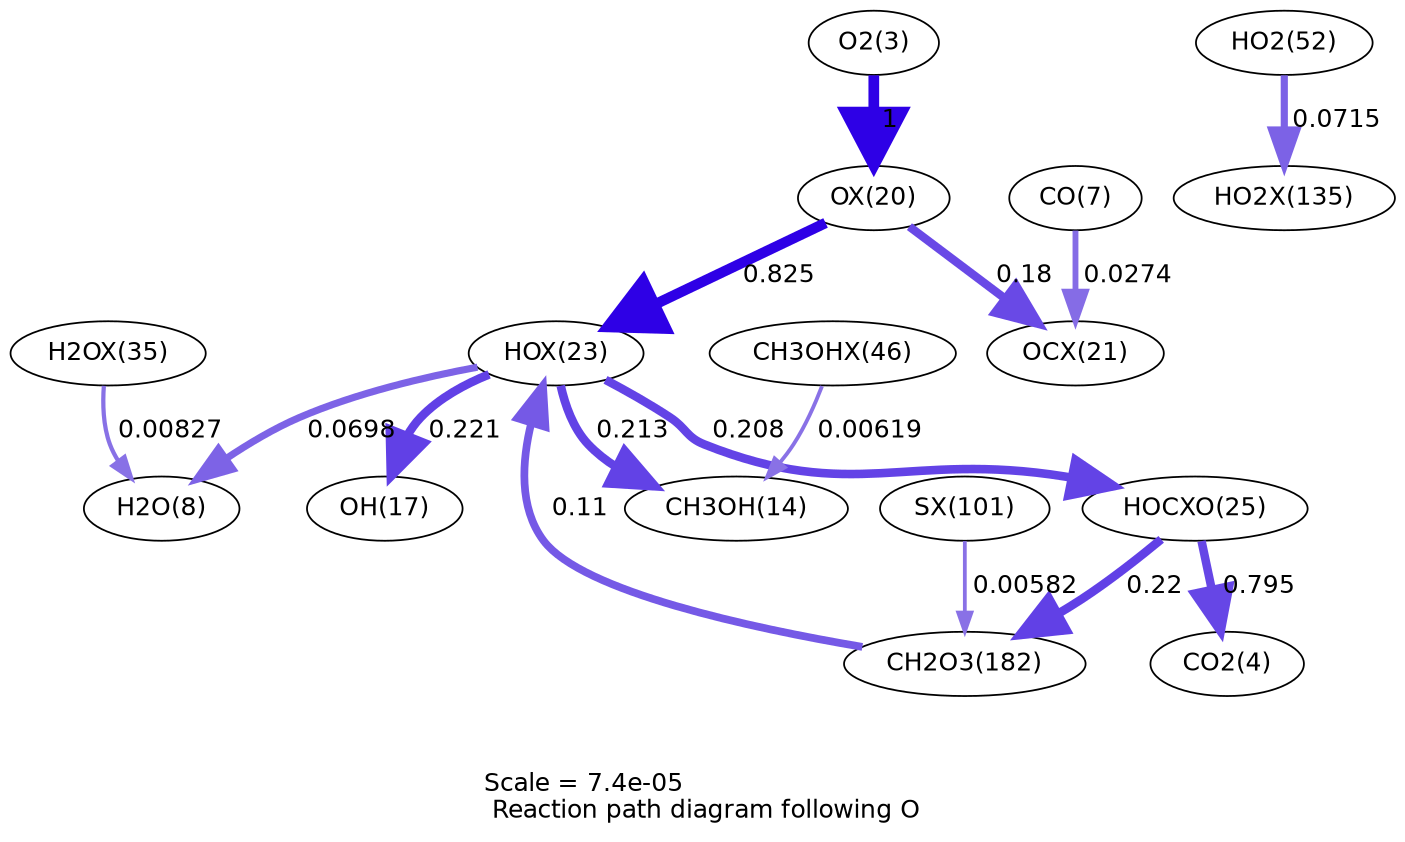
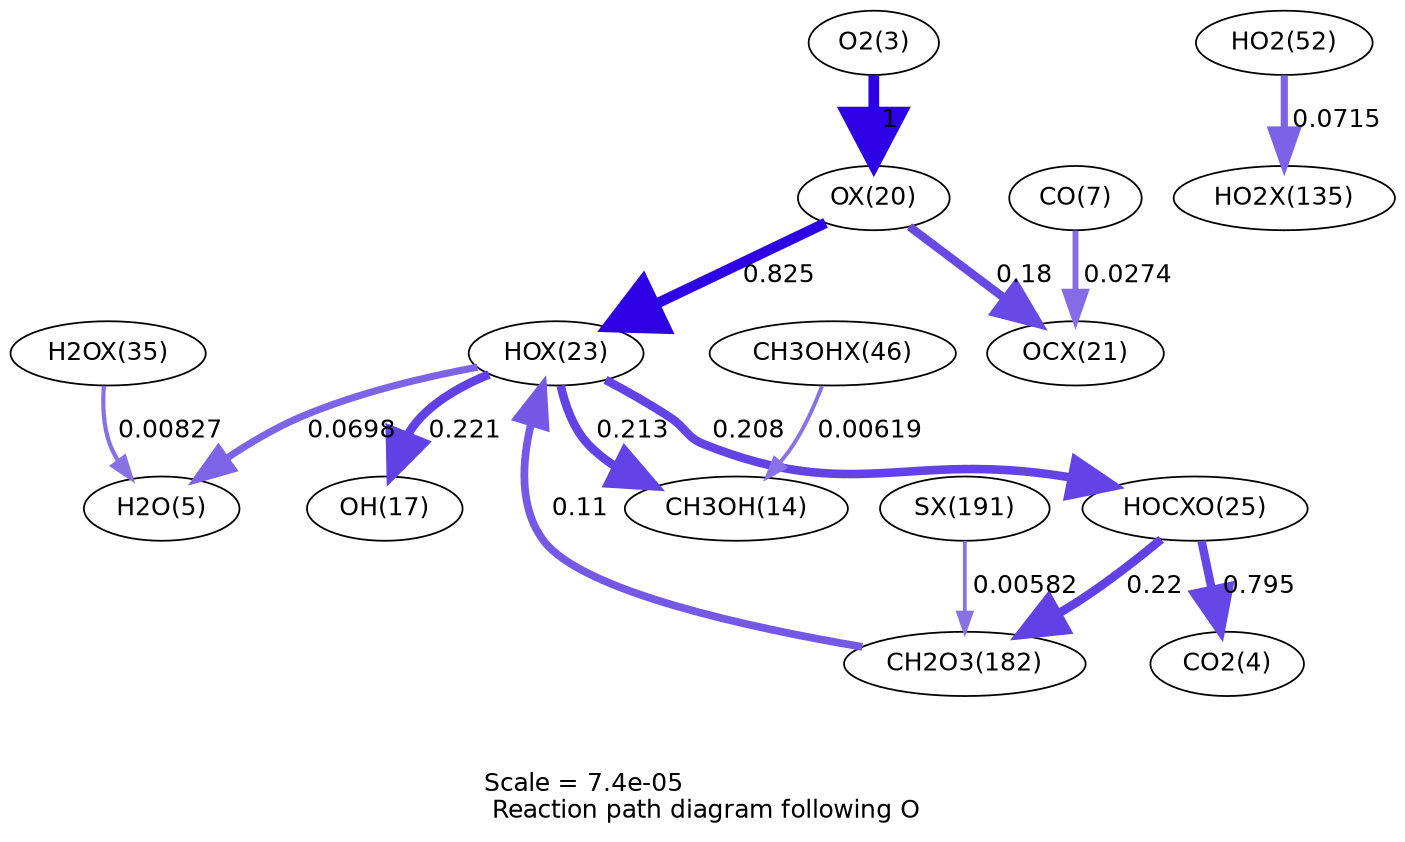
node "H2O(8)": label "H2O(8)" -> "H2O(5)"
node "SX(101)": label "SX(101)" -> "SX(191)"
